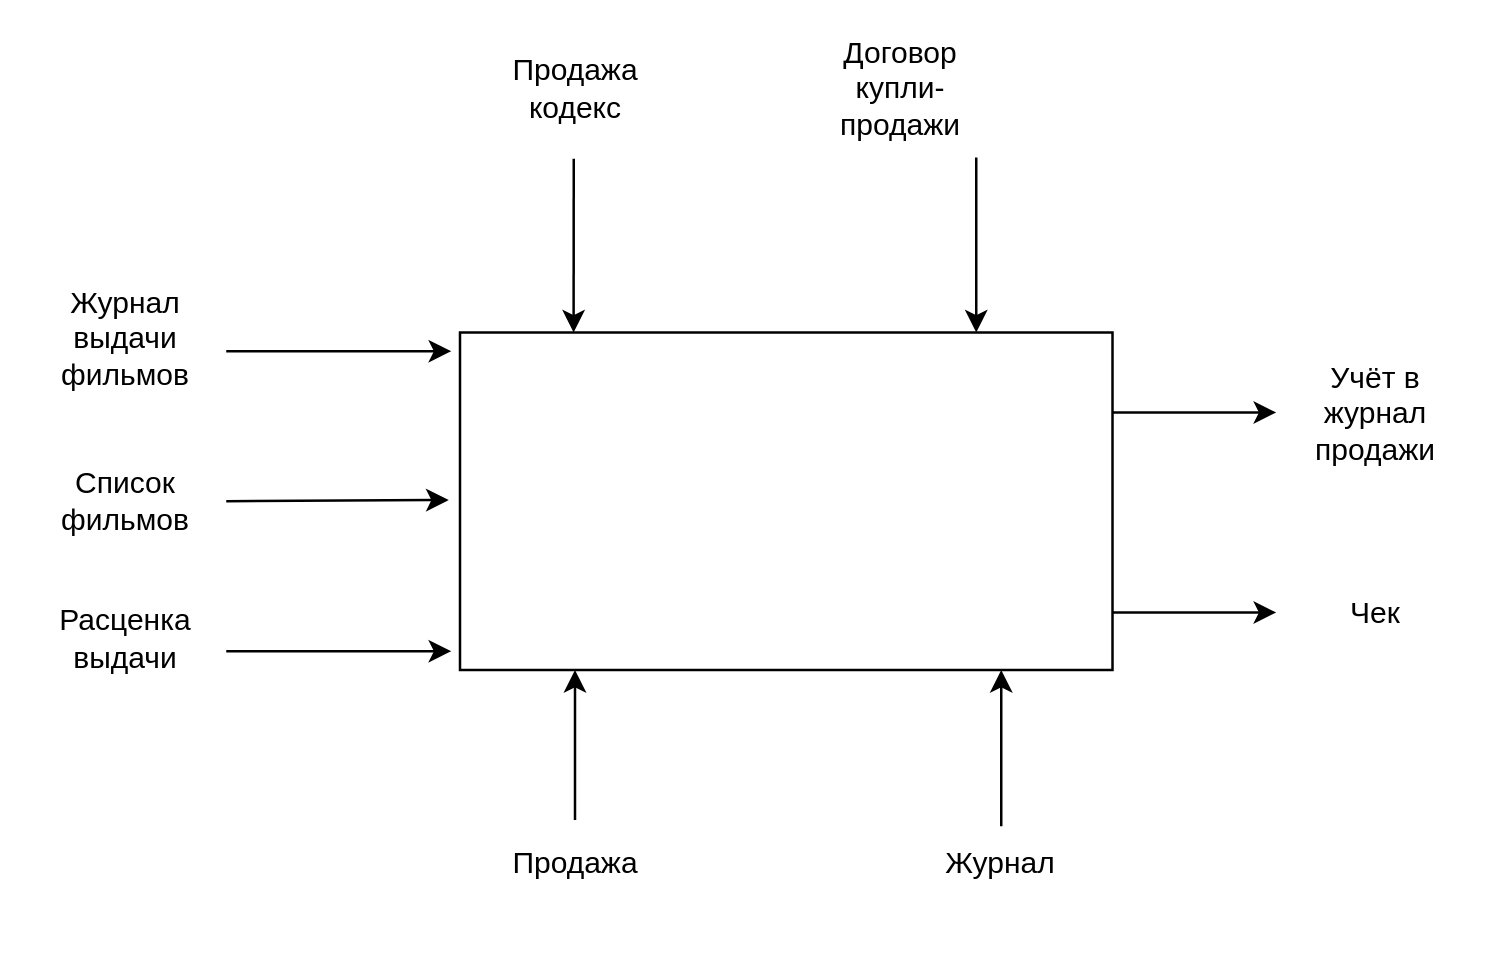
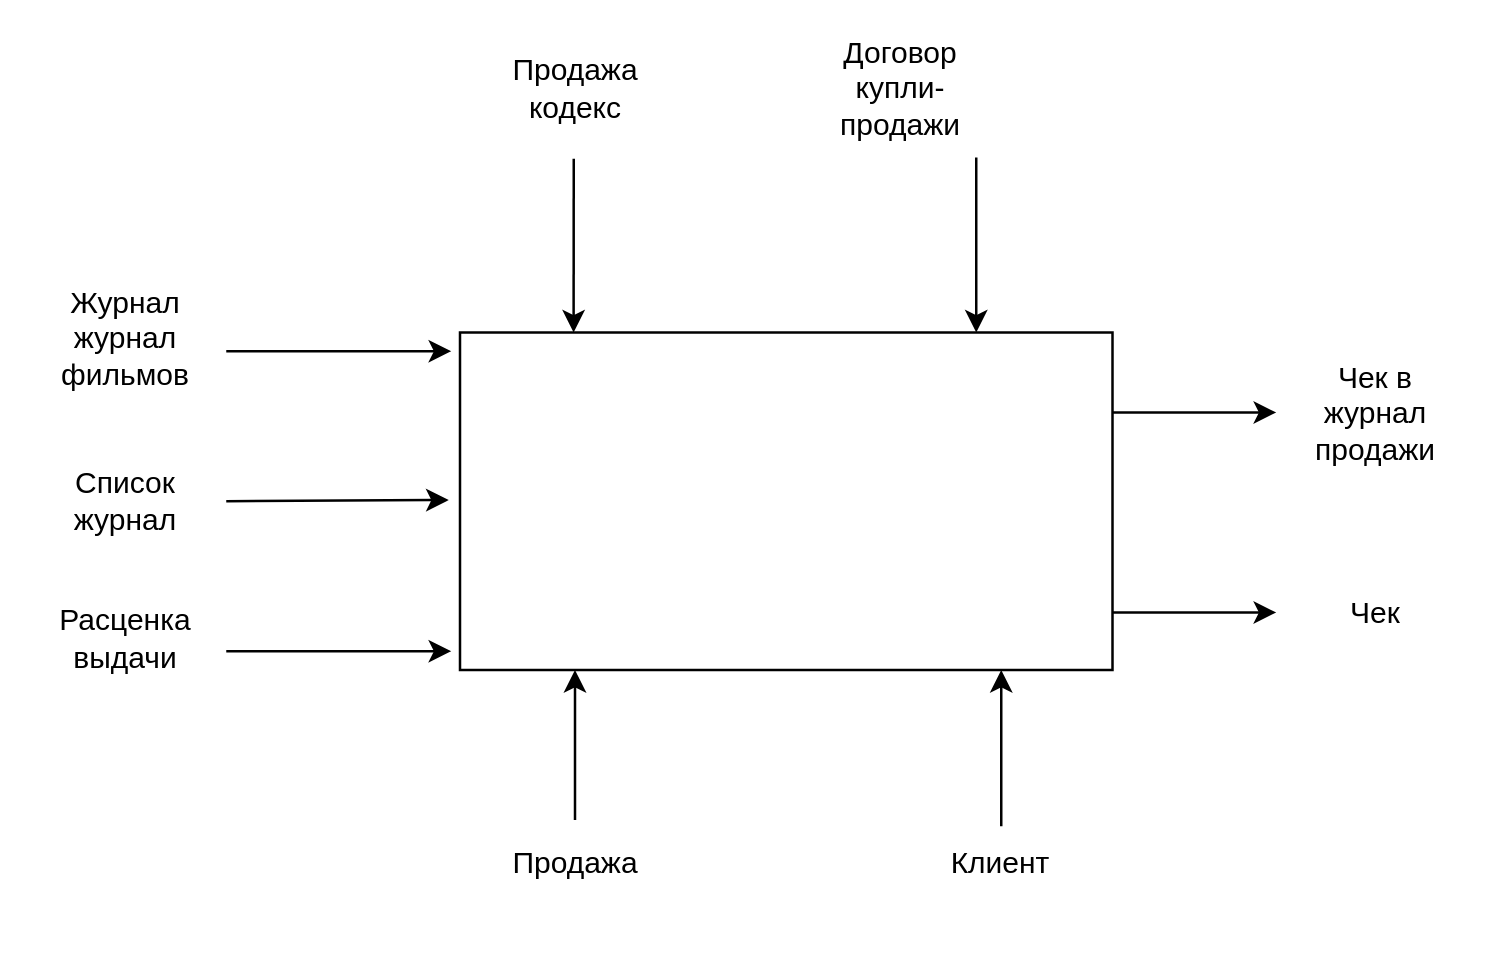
node "Журнал выдачи фильмов": label "Журнал выдачи фильмов" -> "Журнал журнал фильмов"
node "Учёт в журнал продажи": label "Учёт в журнал продажи" -> "Чек в журнал продажи"
node "Список фильмов": label "Список фильмов" -> "Список журнал"
node "Журнал": label "Журнал" -> "Клиент"
